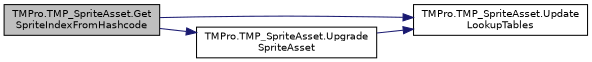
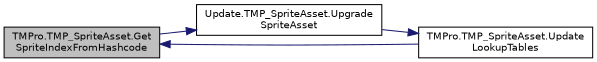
edge "TMPro.TMP_SpriteAsset.Get SpriteIndexFromHashcode" -> "TMPro.TMP_SpriteAsset.Update LookupTables": reversed
node "TMPro.TMP_SpriteAsset.Upgrade SpriteAsset": label "TMPro.TMP_SpriteAsset.Upgrade SpriteAsset" -> "Update.TMP_SpriteAsset.Upgrade SpriteAsset"
